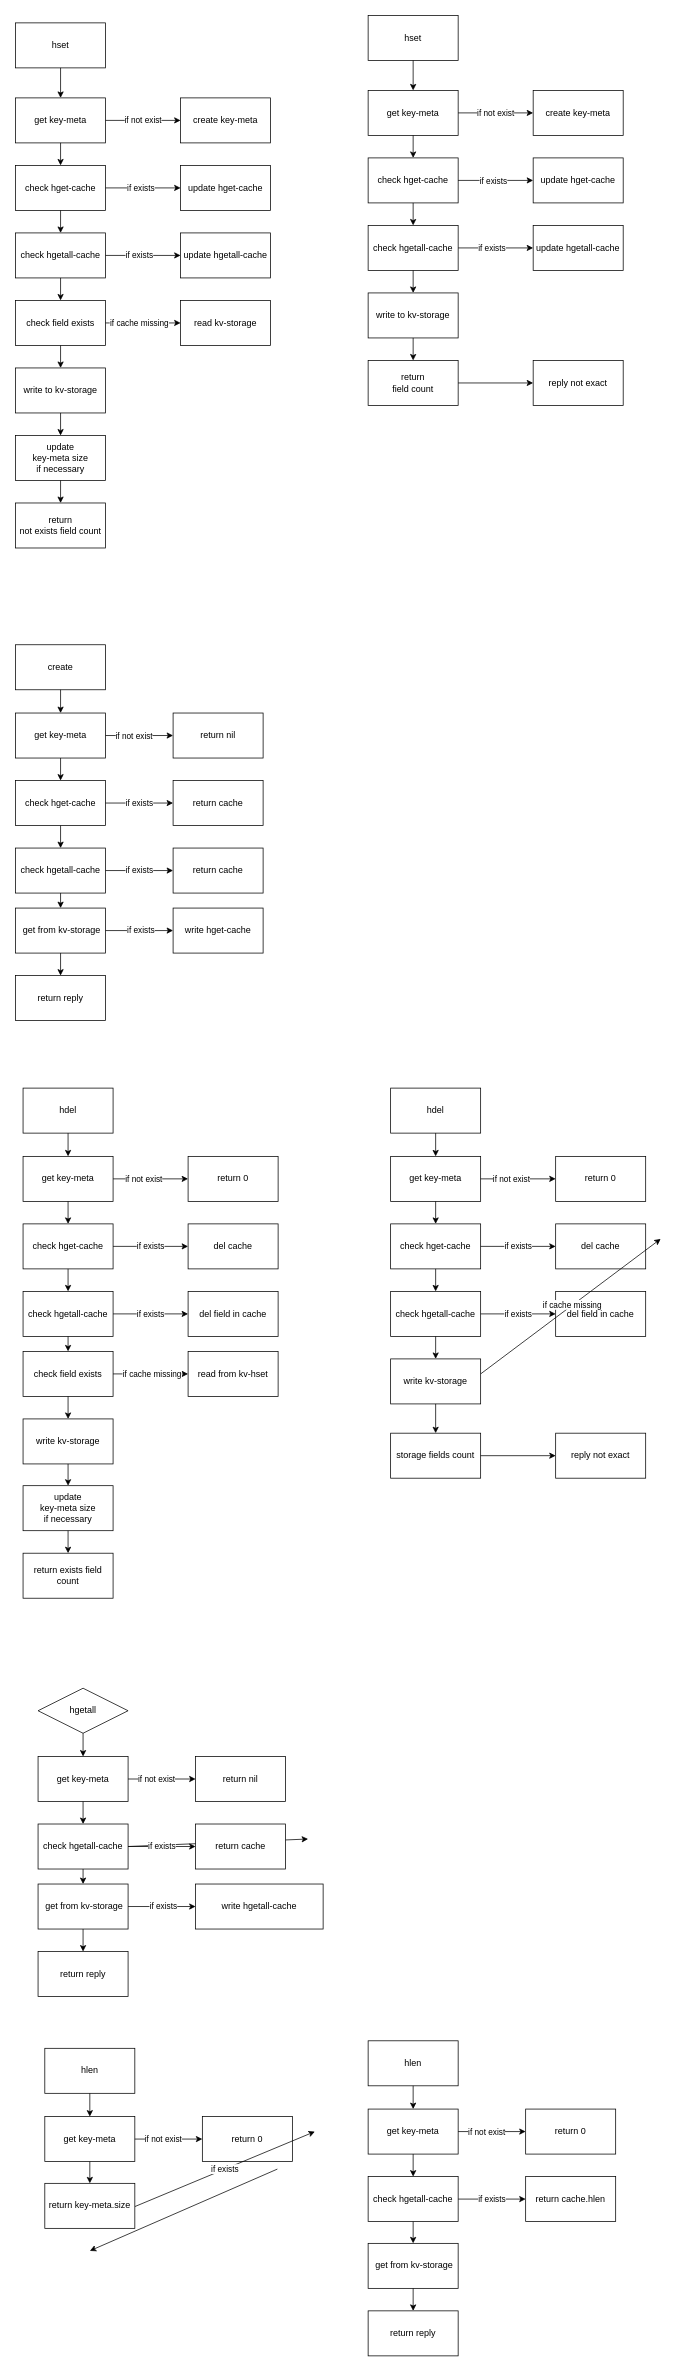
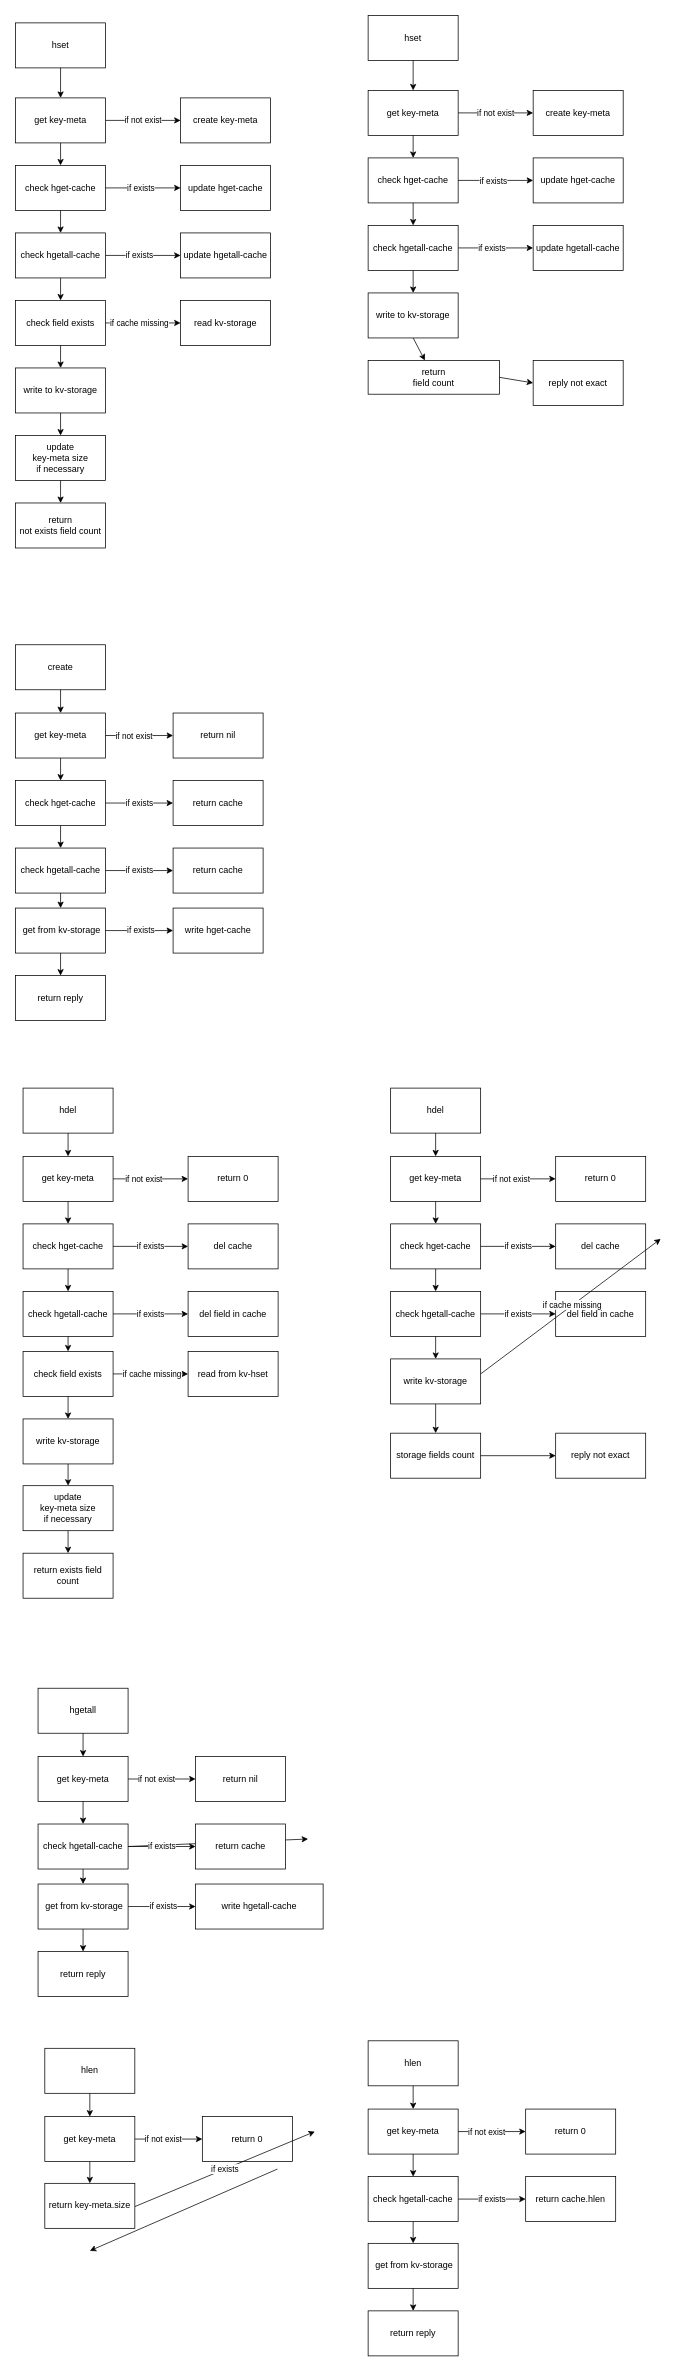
node "return field count": size 90x45 -> 131x34
node "hgetall": shape diamond -> rectangle
